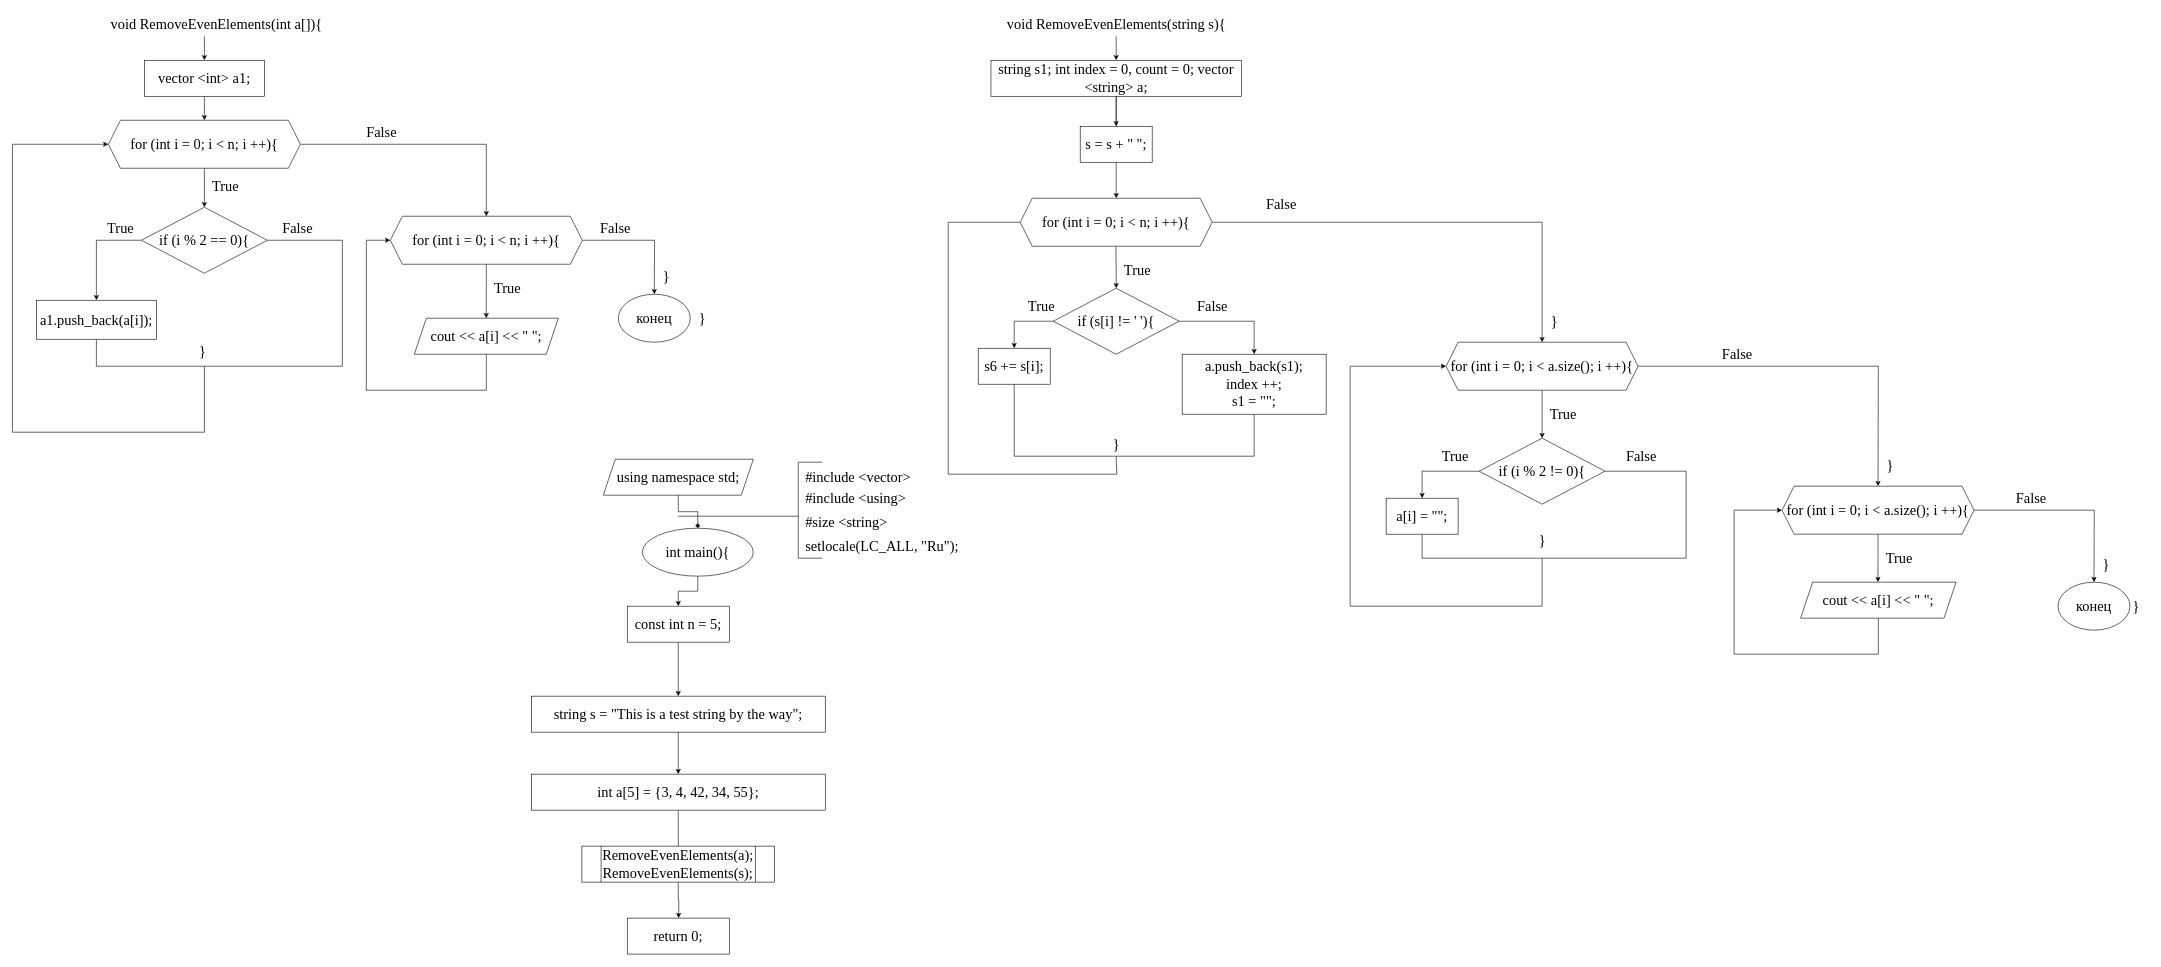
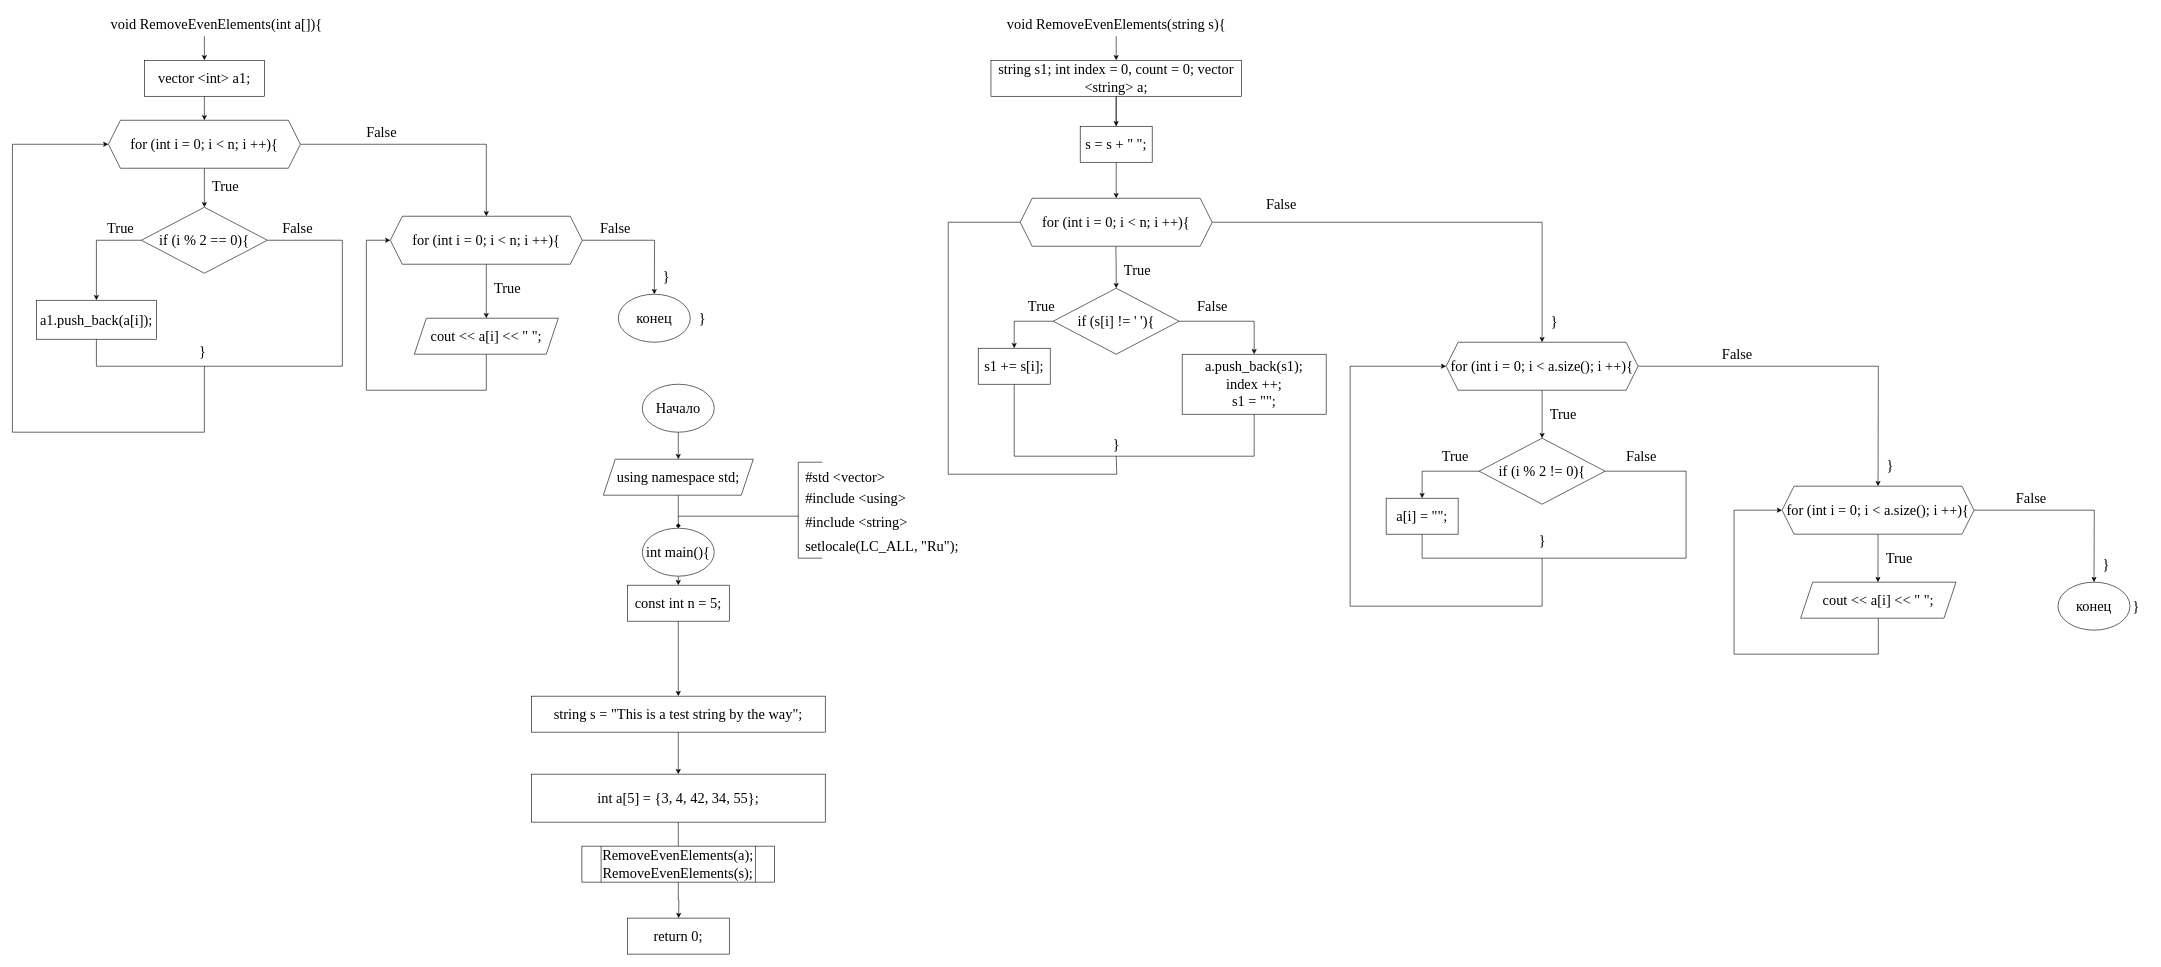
node "s6 += s[i];": label "s6 += s[i];" -> "s1 += s[i];"
node "Начало": added
edge "Начало" -> "using namespace std;": added
node "#include <vector>": label "#include <vector>" -> "#std <vector>"
node "#size <string>": label "#size <string>" -> "#include <string>"
node "int main(){": size 111x48 -> 72x48
node "const int n = 5;": moved (678, 624) -> (678, 603)
node "int a[5] = {3, 4, 42, 34, 55};": size 294x36 -> 294x48
